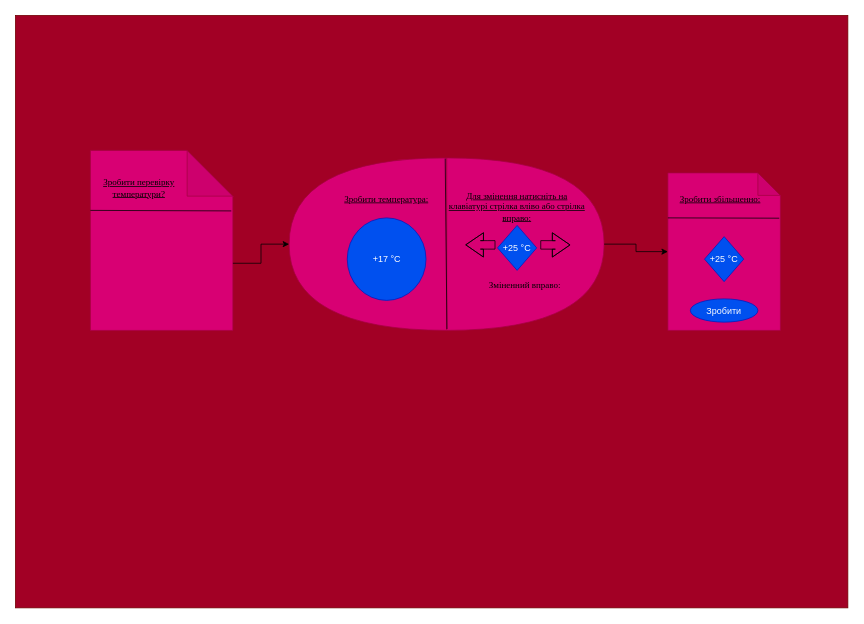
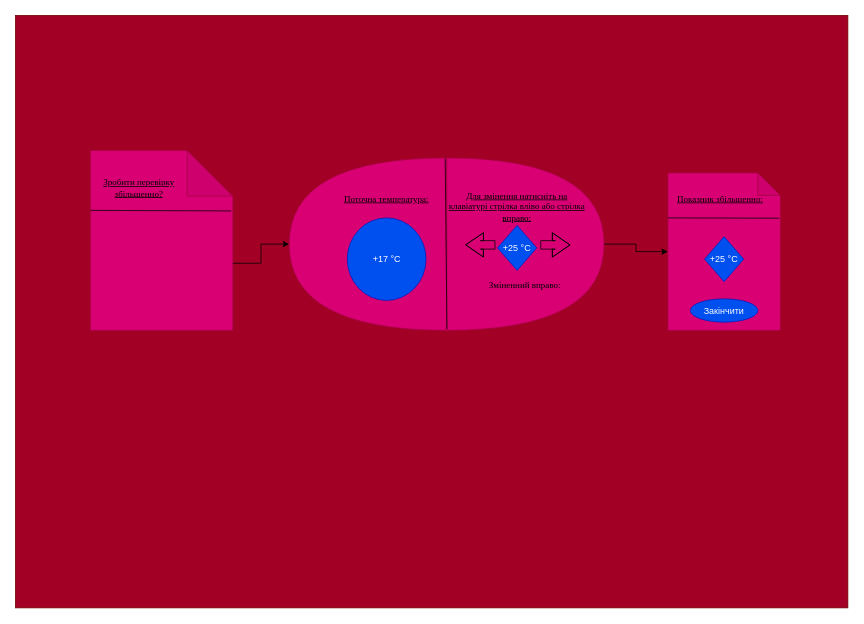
node "Зробити перевірку температури?": label "Зробити перевірку температури?" -> "Зробити перевірку збільшенно?"
node "Зробити температура:": label "Зробити температура:" -> "Поточна температура:"
node "Зробити збільшенно:": label "Зробити збільшенно:" -> "Показник збільшенно:"
node "Зробити": label "Зробити" -> "Закінчити"
